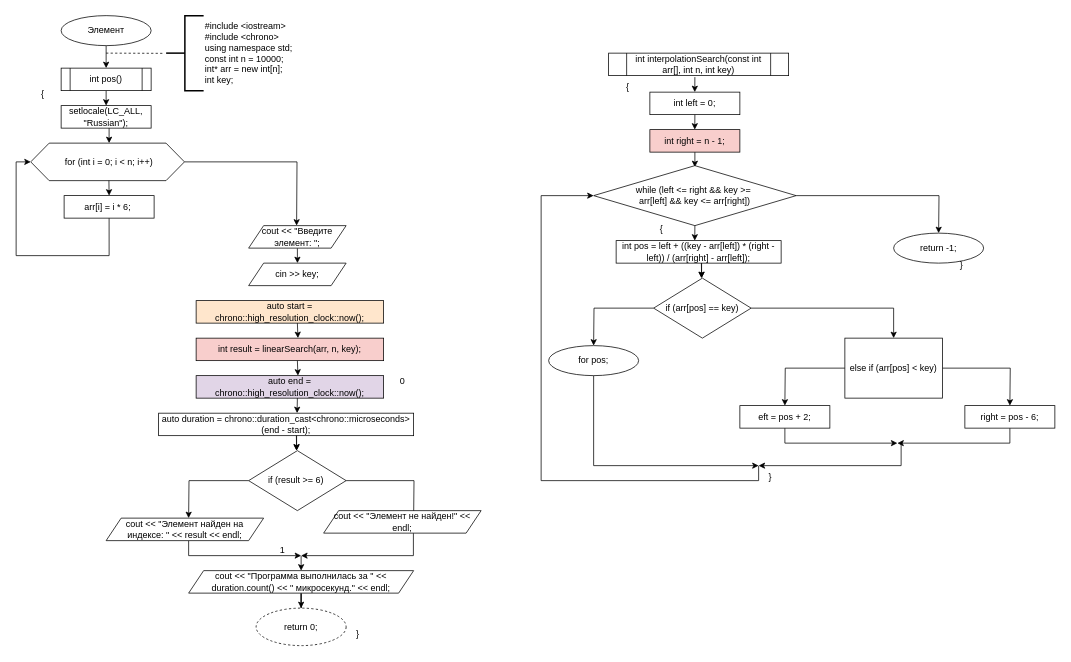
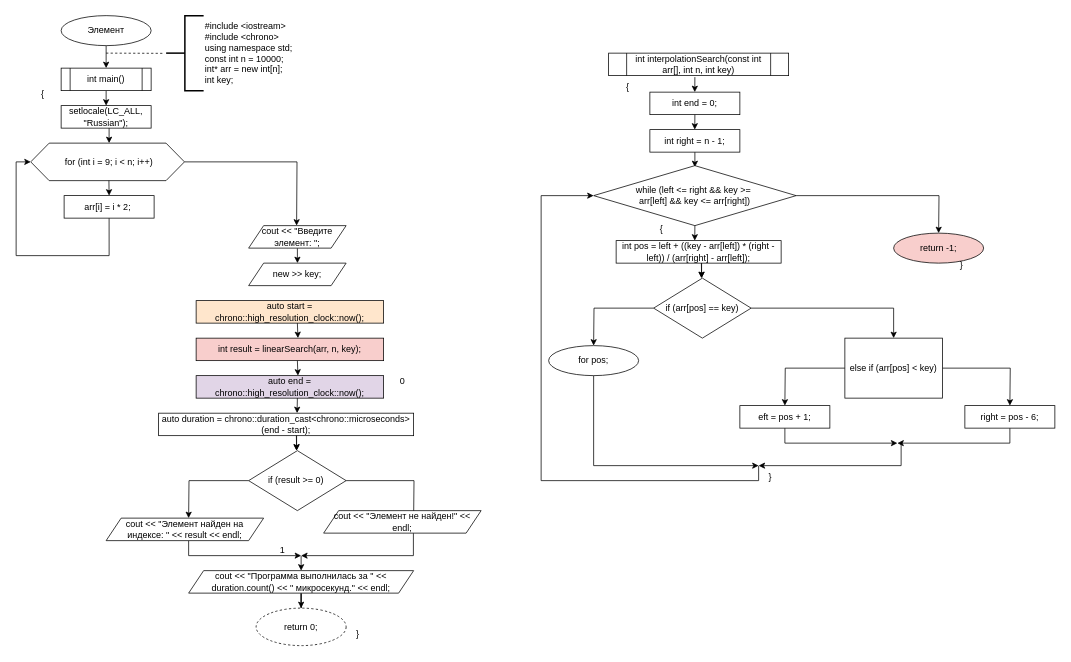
node "int pos()": label "int pos()" -> "int main()"
node "int left = 0;": label "int left = 0;" -> "int end = 0;"
node "int right = n - 1;": fillcolor #f8cecc -> #ffffff
node "for (int i = 0; i < n; i++)": label "for (int i = 0; i < n; i++)" -> "for (int i = 9; i < n; i++)"
node "arr[i] = i * 6;": label "arr[i] = i * 6;" -> "arr[i] = i * 2;"
node "return -1;": fillcolor #ffffff -> #f8cecc
node "cin >> key;": label "cin >> key;" -> "new >> key;"
node "eft = pos + 2;": label "eft = pos + 2;" -> "eft = pos + 1;"
node "if (result >= 6)": label "if (result >= 6)" -> "if (result >= 0)"
